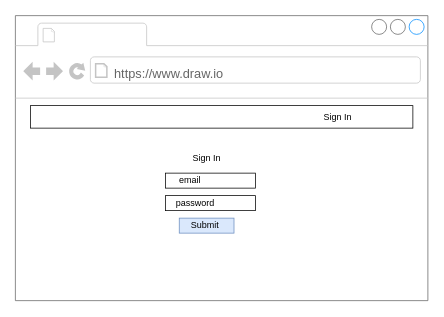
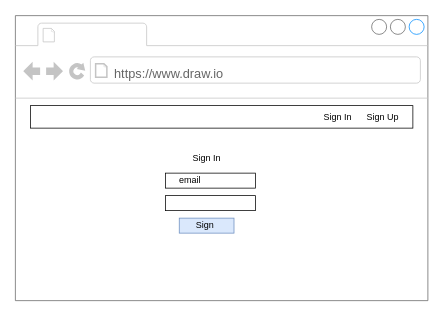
node "Sign Up": added
node "password": removed
node "Submit": label "Submit" -> "Sign"
